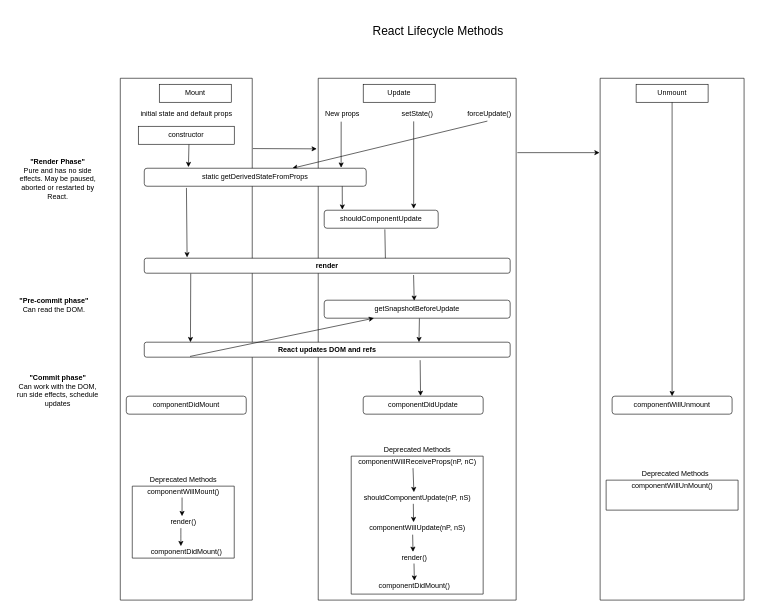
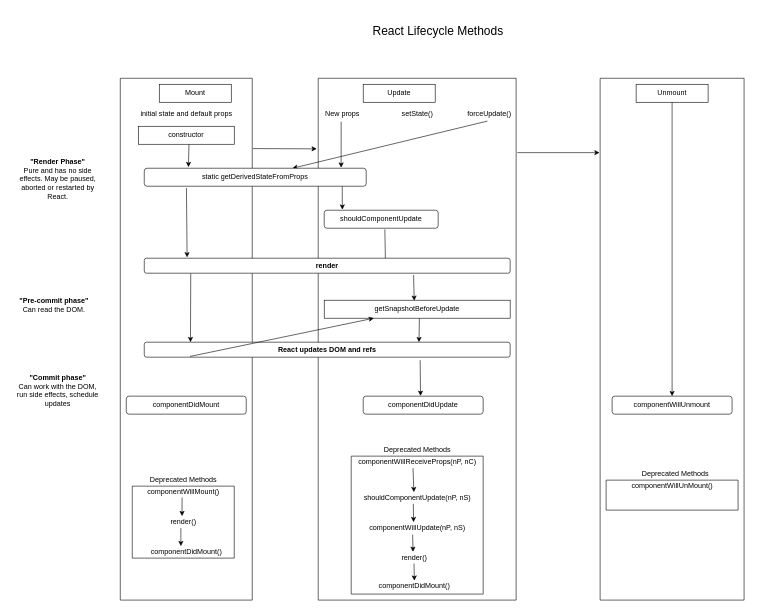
edge "setState()" -> "shouldComponentUpdate": removed
node "getSnapshotBeforeUpdate": shape rounded rectangle -> rectangle
